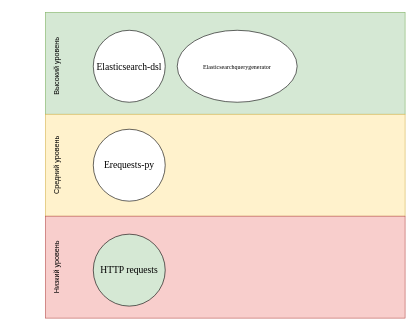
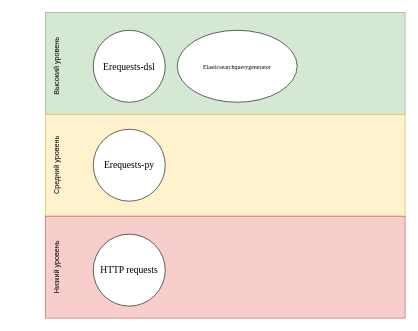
node "Elasticsearch-dsl": label "Elasticsearch-dsl" -> "Erequests-dsl"
node "HTTP requests": fillcolor #d5e8d4 -> #ffffff
